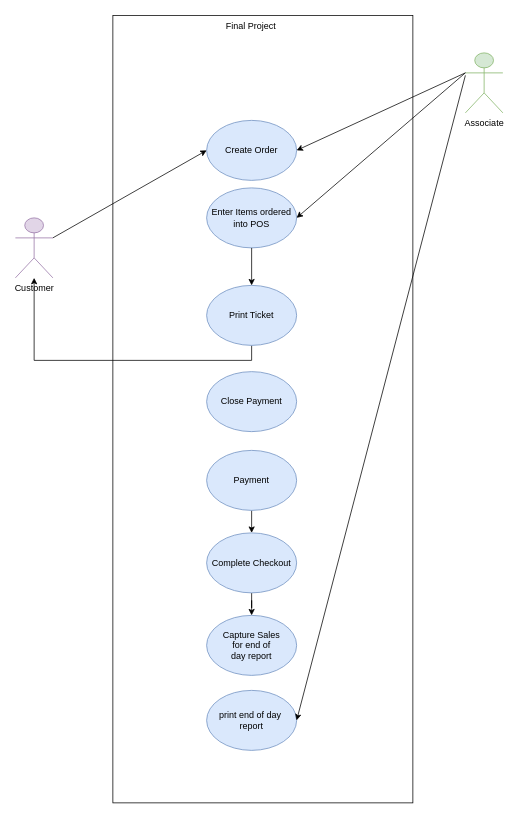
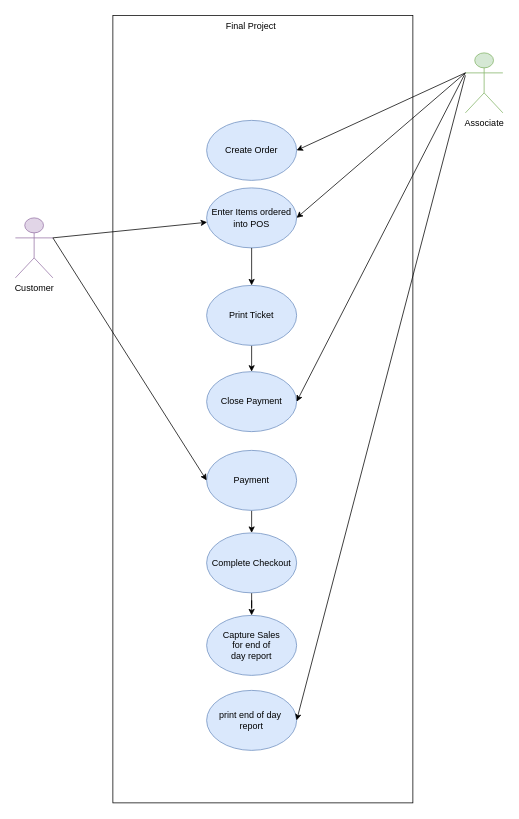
edge "Customer" -> "Create Order": now "Customer" -> "Enter Items ordered into POS"
edge "Associate" -> "Close Payment": added
edge "Customer" -> "Payment": added
edge "Print Ticket" -> "Customer": now "Print Ticket" -> "Close Payment"
